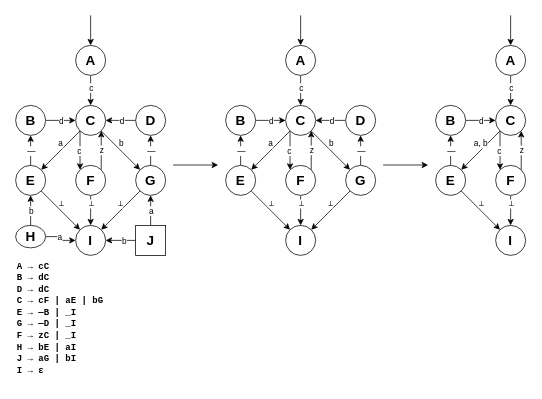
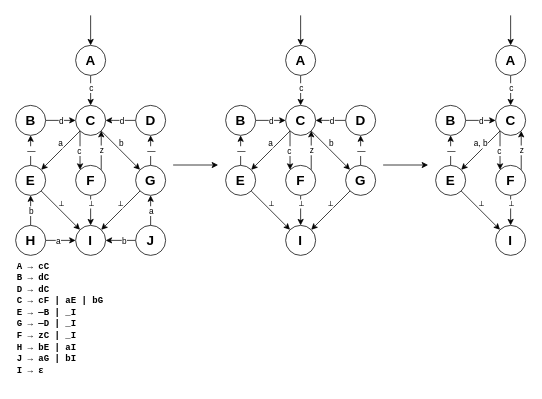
node "H": size 30x23 -> 30x30
node "J": shape rectangle -> ellipse
